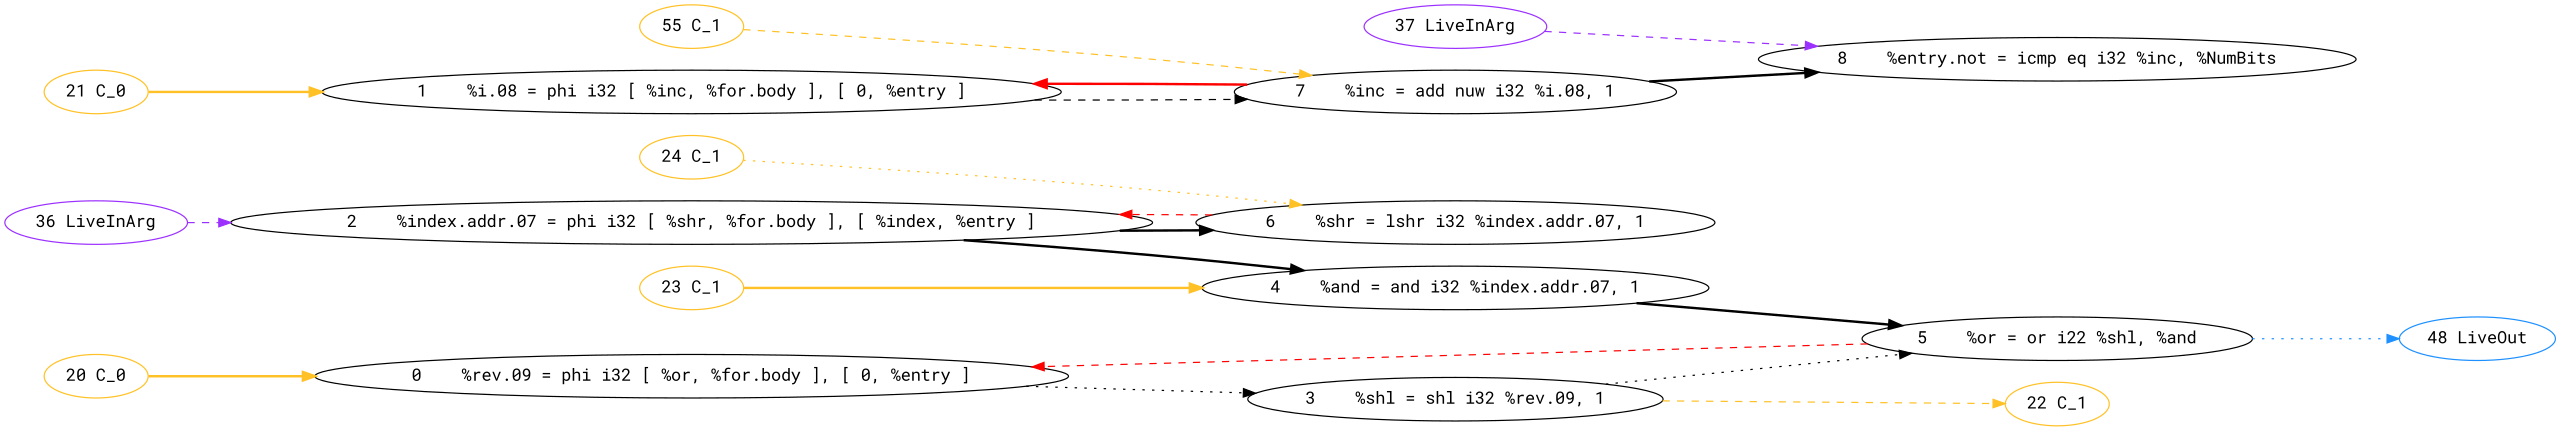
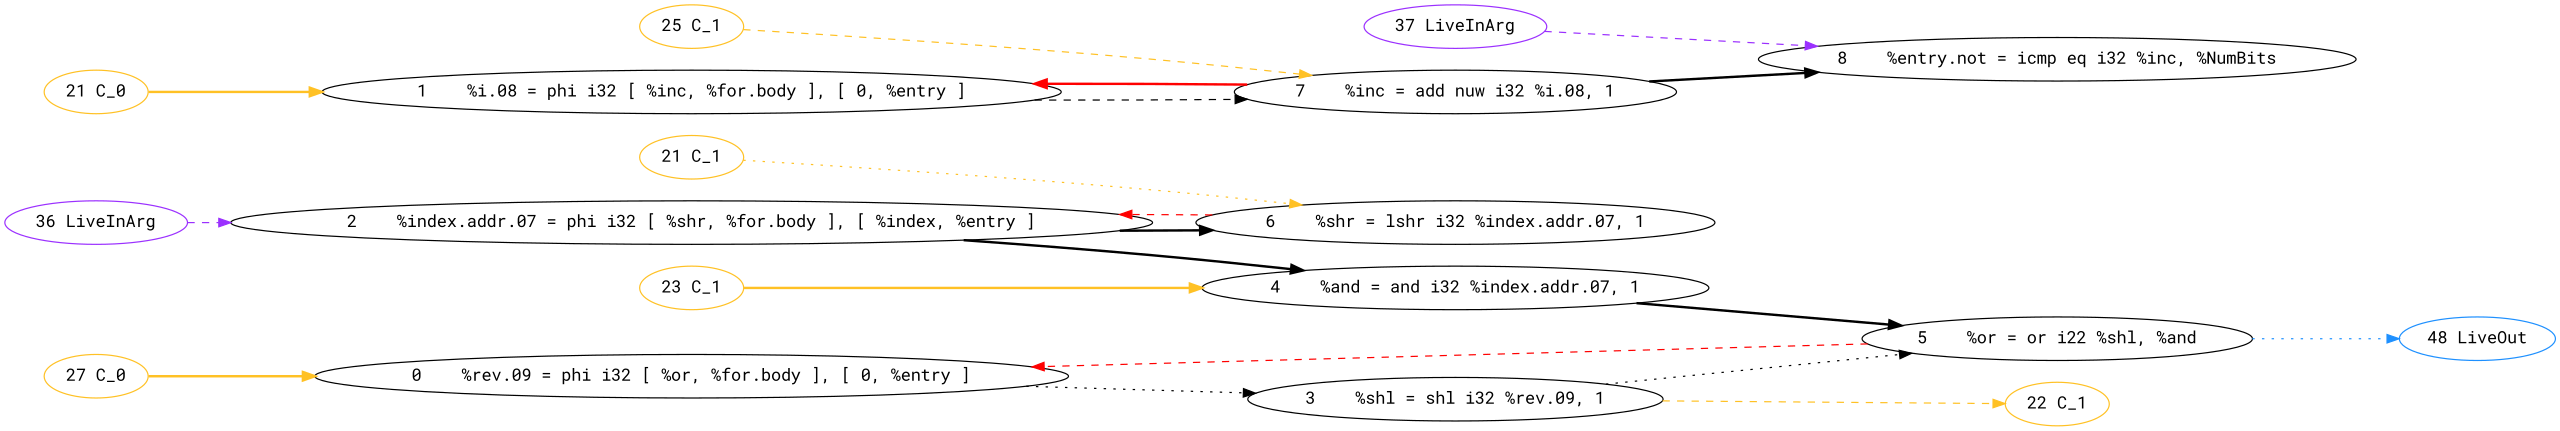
node "55 C_1": label "55 C_1" -> "25 C_1"
node "24 C_1": label "24 C_1" -> "21 C_1"
node "20 C_0": label "20 C_0" -> "27 C_0"
